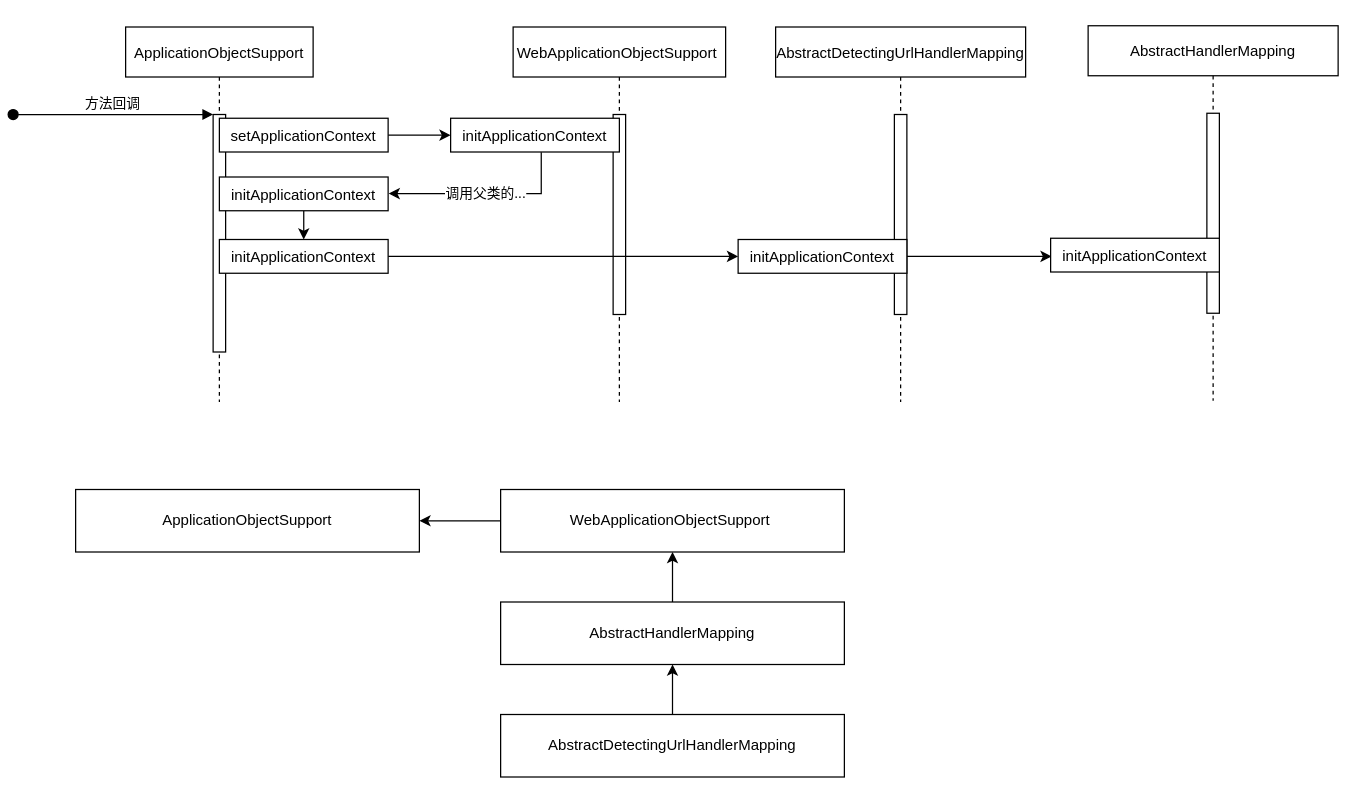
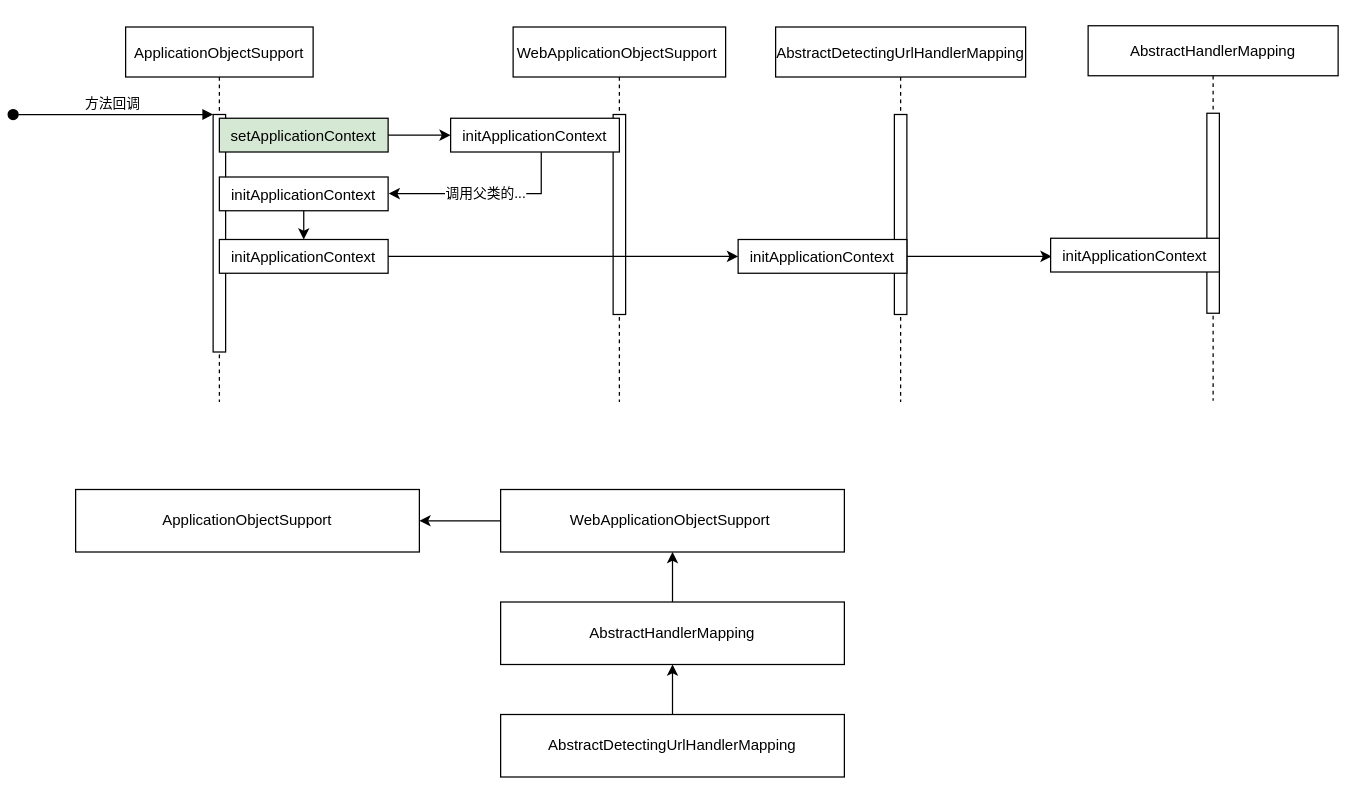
node "setApplicationContext": fillcolor #ffffff -> #d5e8d4
